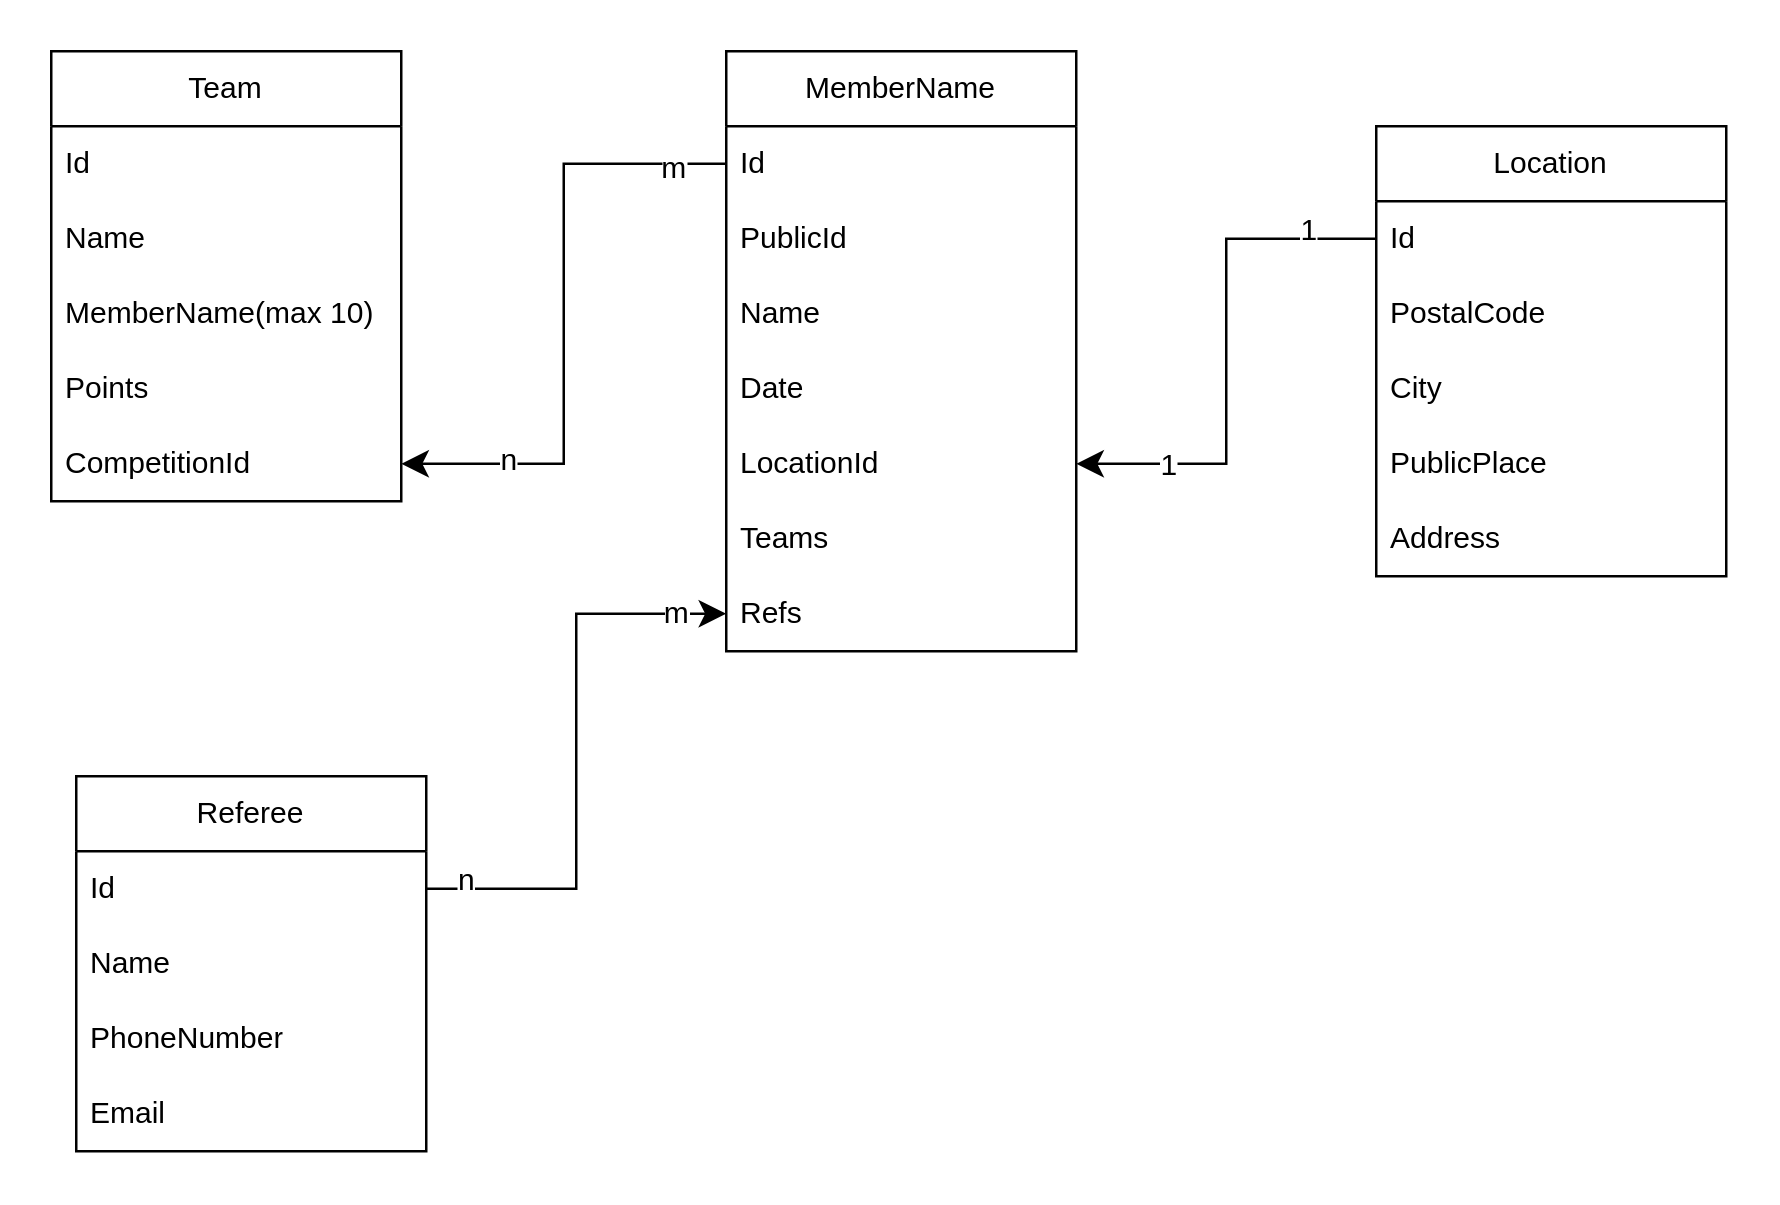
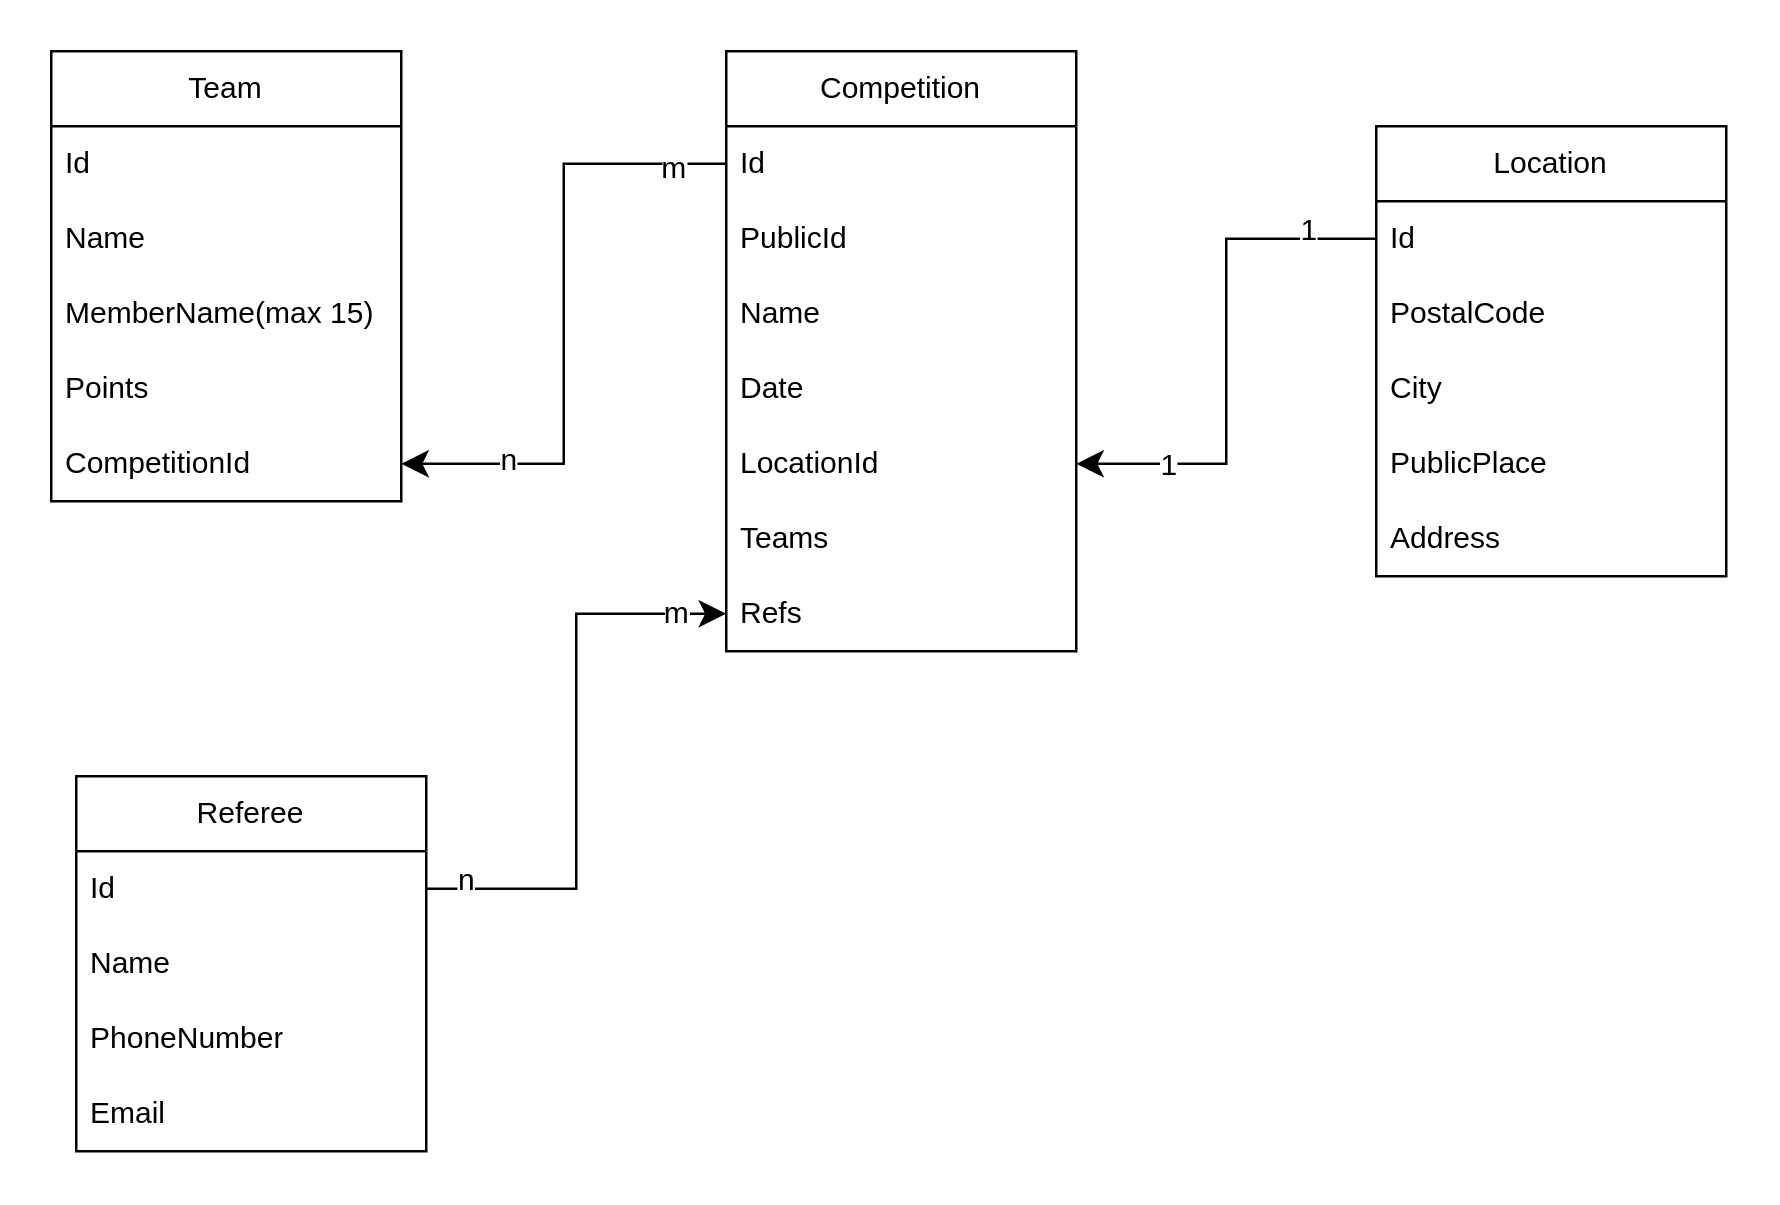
node "MemberName": label "MemberName" -> "Competition"
node "MemberName(max 10)": label "MemberName(max 10)" -> "MemberName(max 15)"
